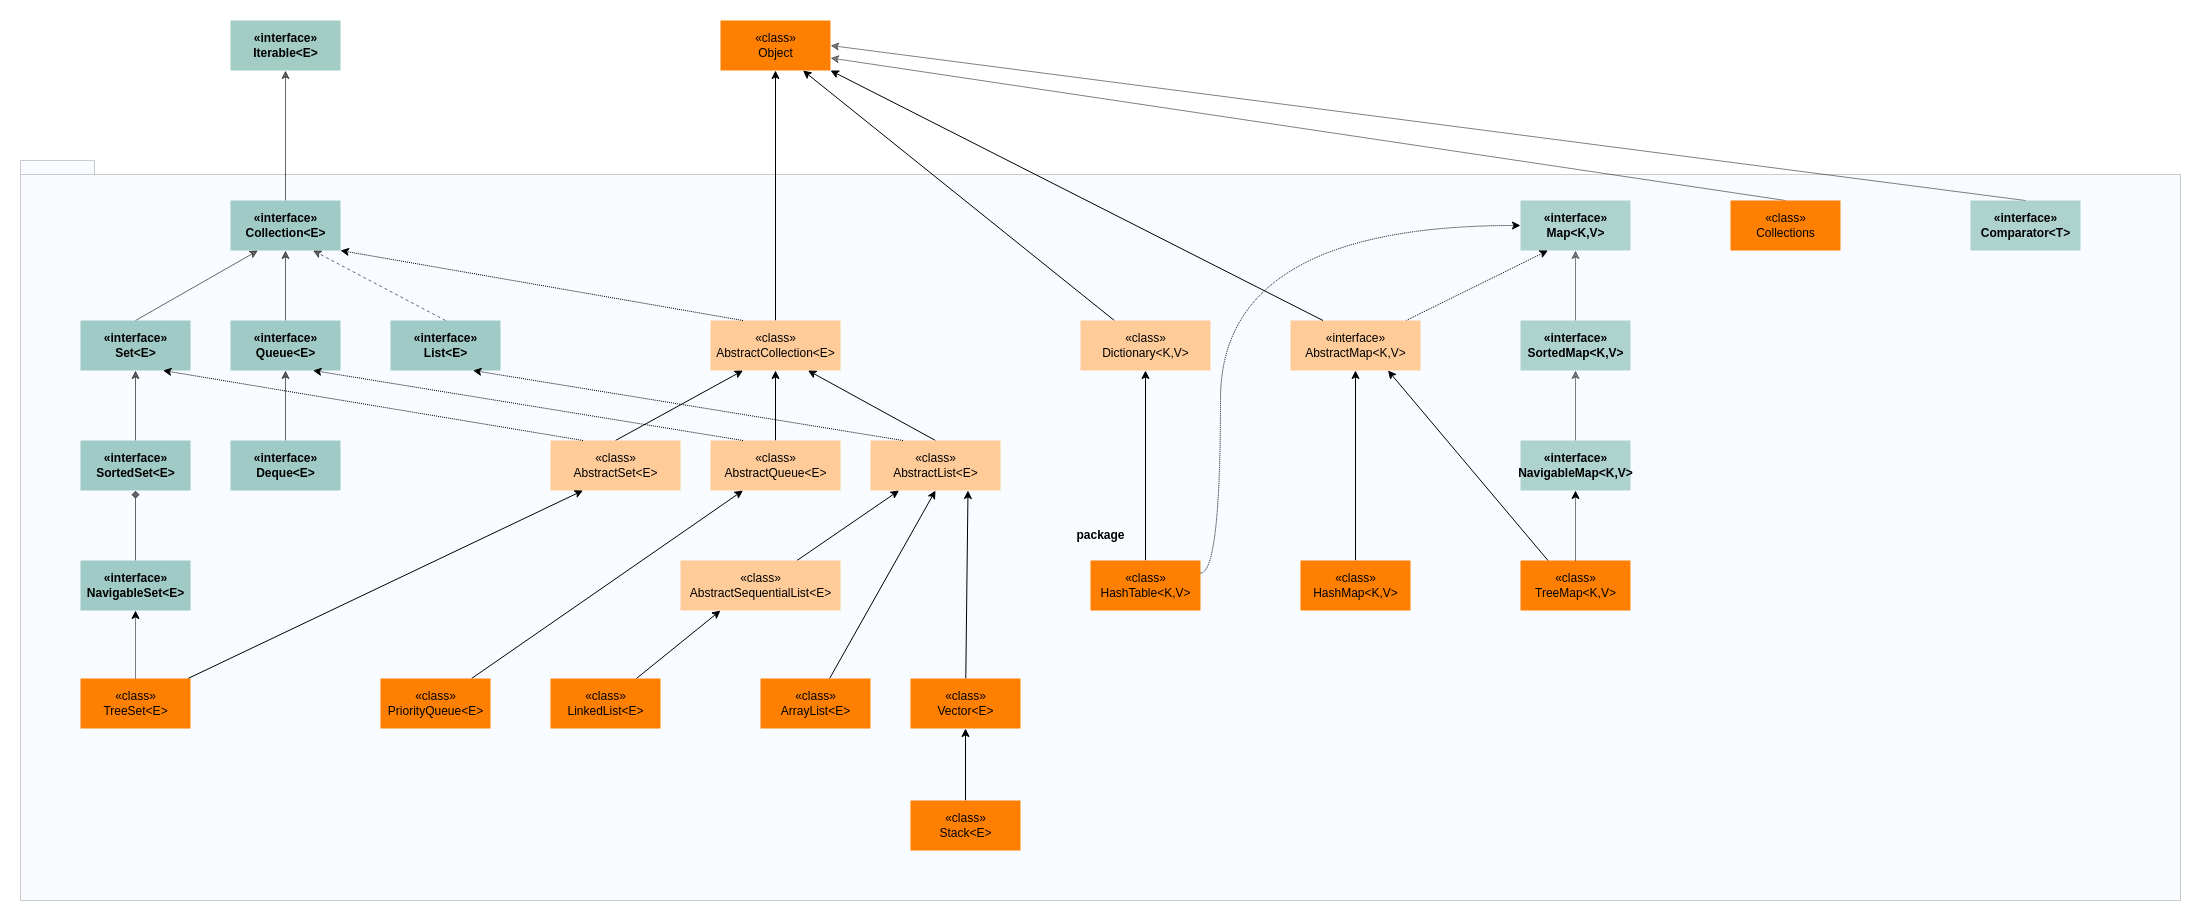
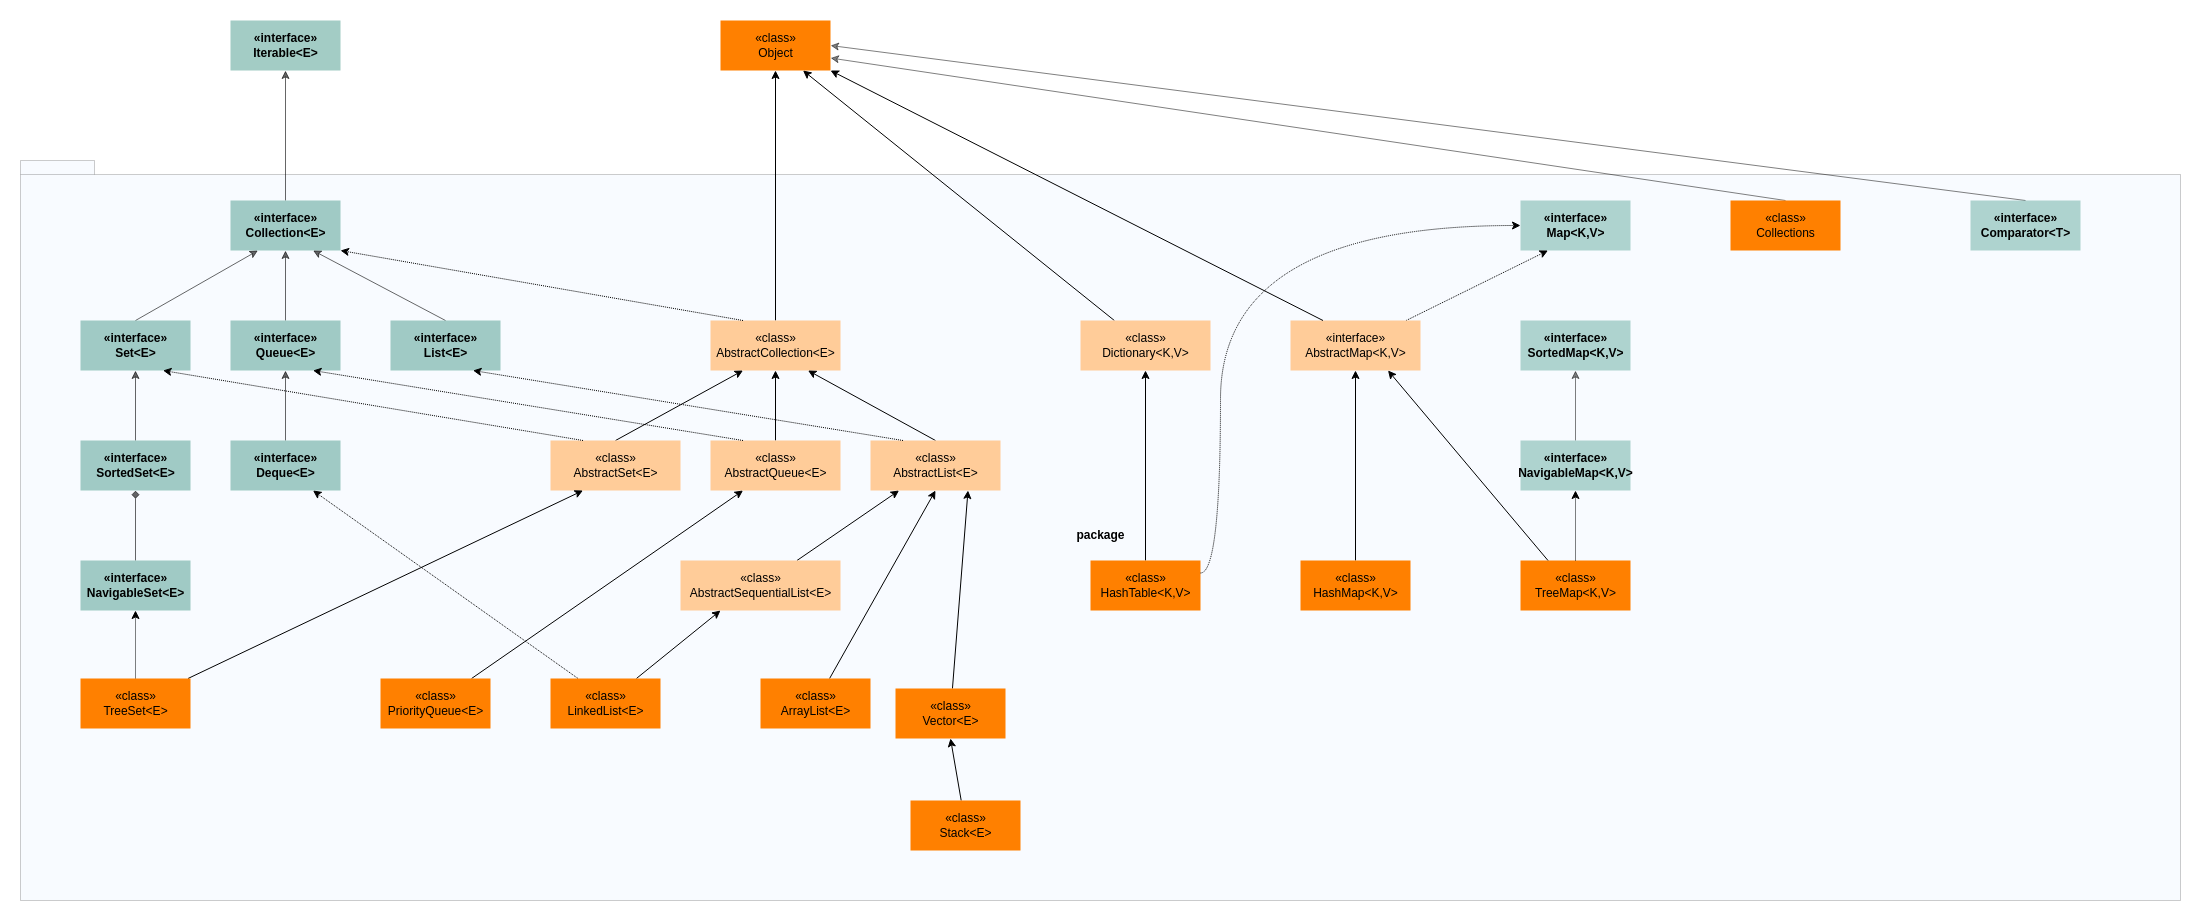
edge "«interface» List<E>" -> "«interface» Collection<E>": style dashed -> solid
edge "«interface» SortedMap<K,V>" -> "«interface» Map<K,V>": removed
edge "«class» LinkedList<E>" -> "«interface» Deque<E>": added
node "«class» Vector<E>": moved (966, 704) -> (951, 714)
